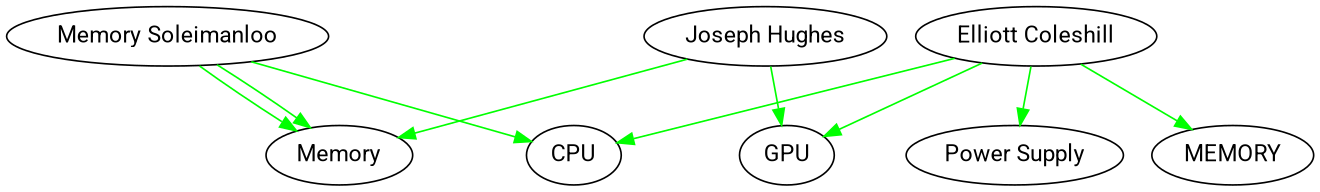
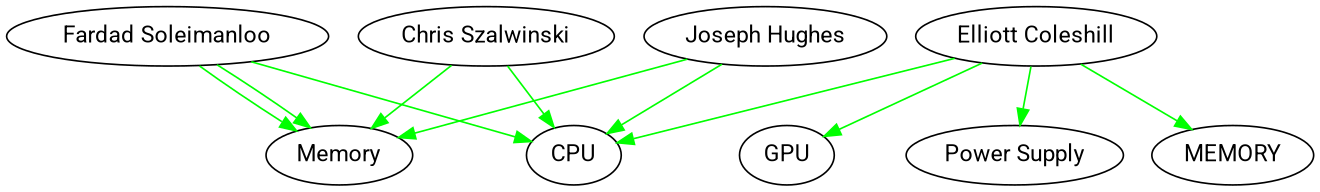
node "Memory Soleimanloo": label "Memory Soleimanloo" -> "Fardad Soleimanloo"
node "Chris Szalwinski": added
edge "Joseph Hughes" -> "GPU": now "Joseph Hughes" -> "CPU"
